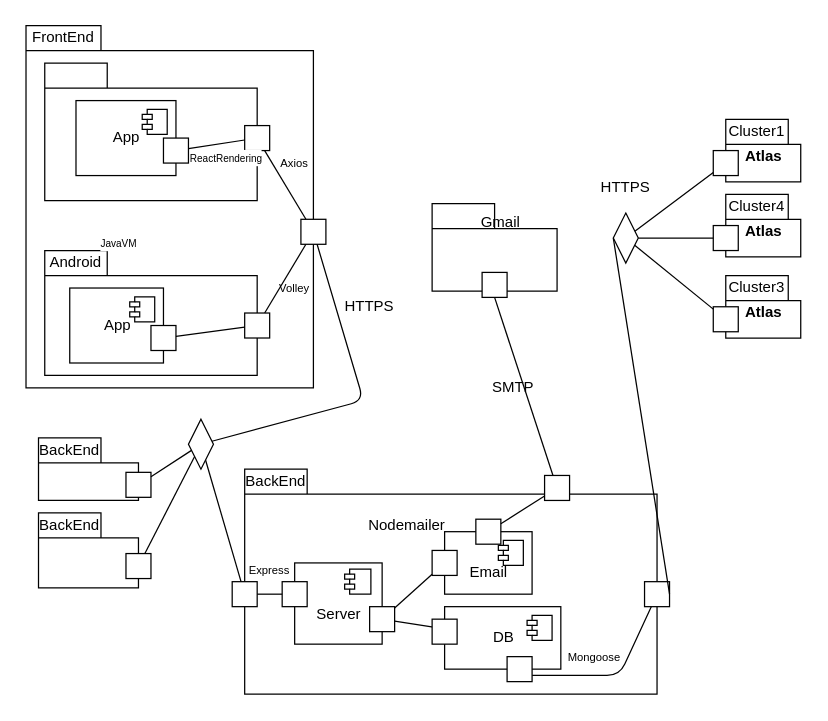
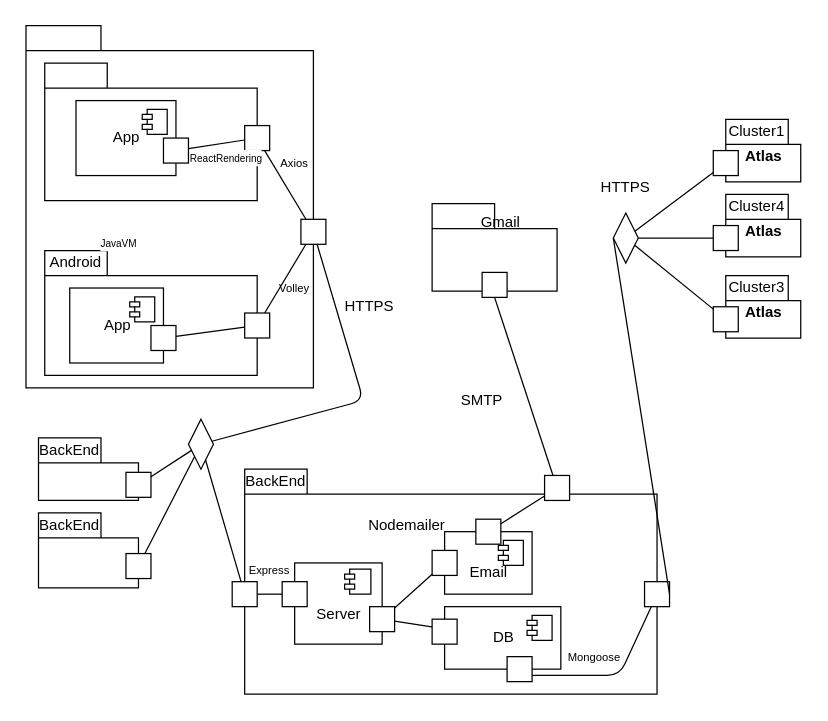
node "FrontEnd": removed
node "SMTP": moved (513, 388) -> (482, 401)
